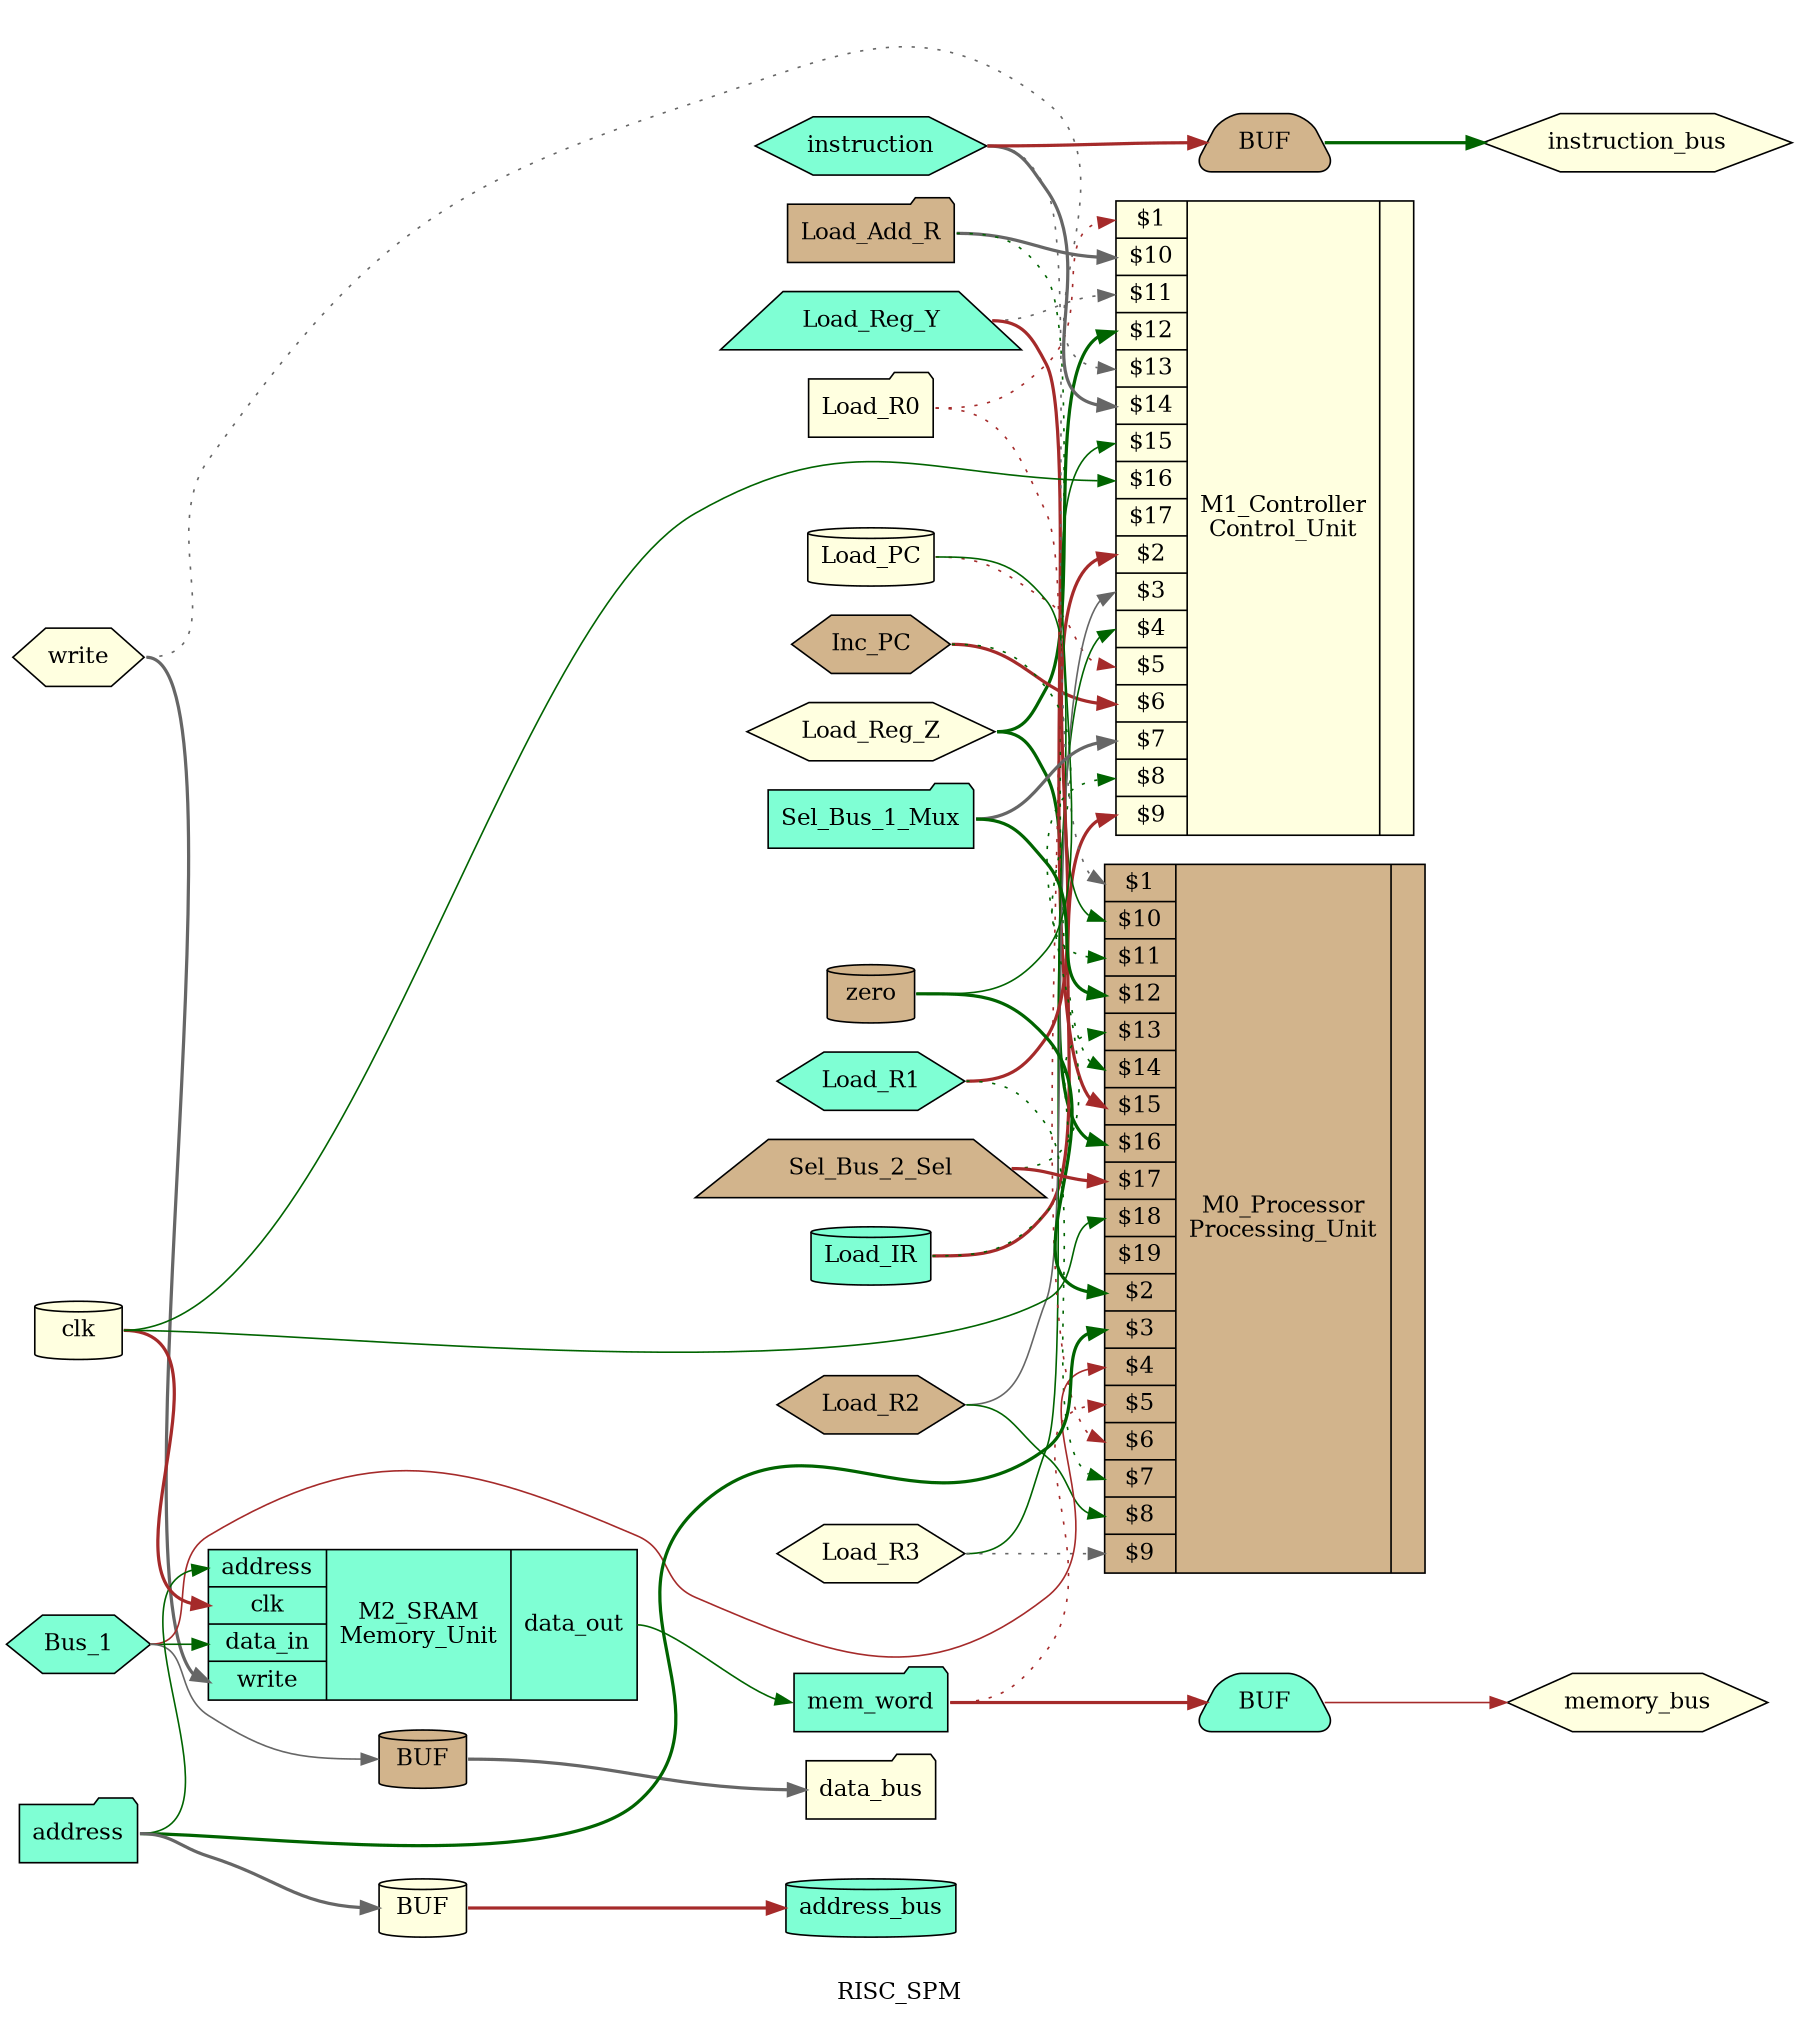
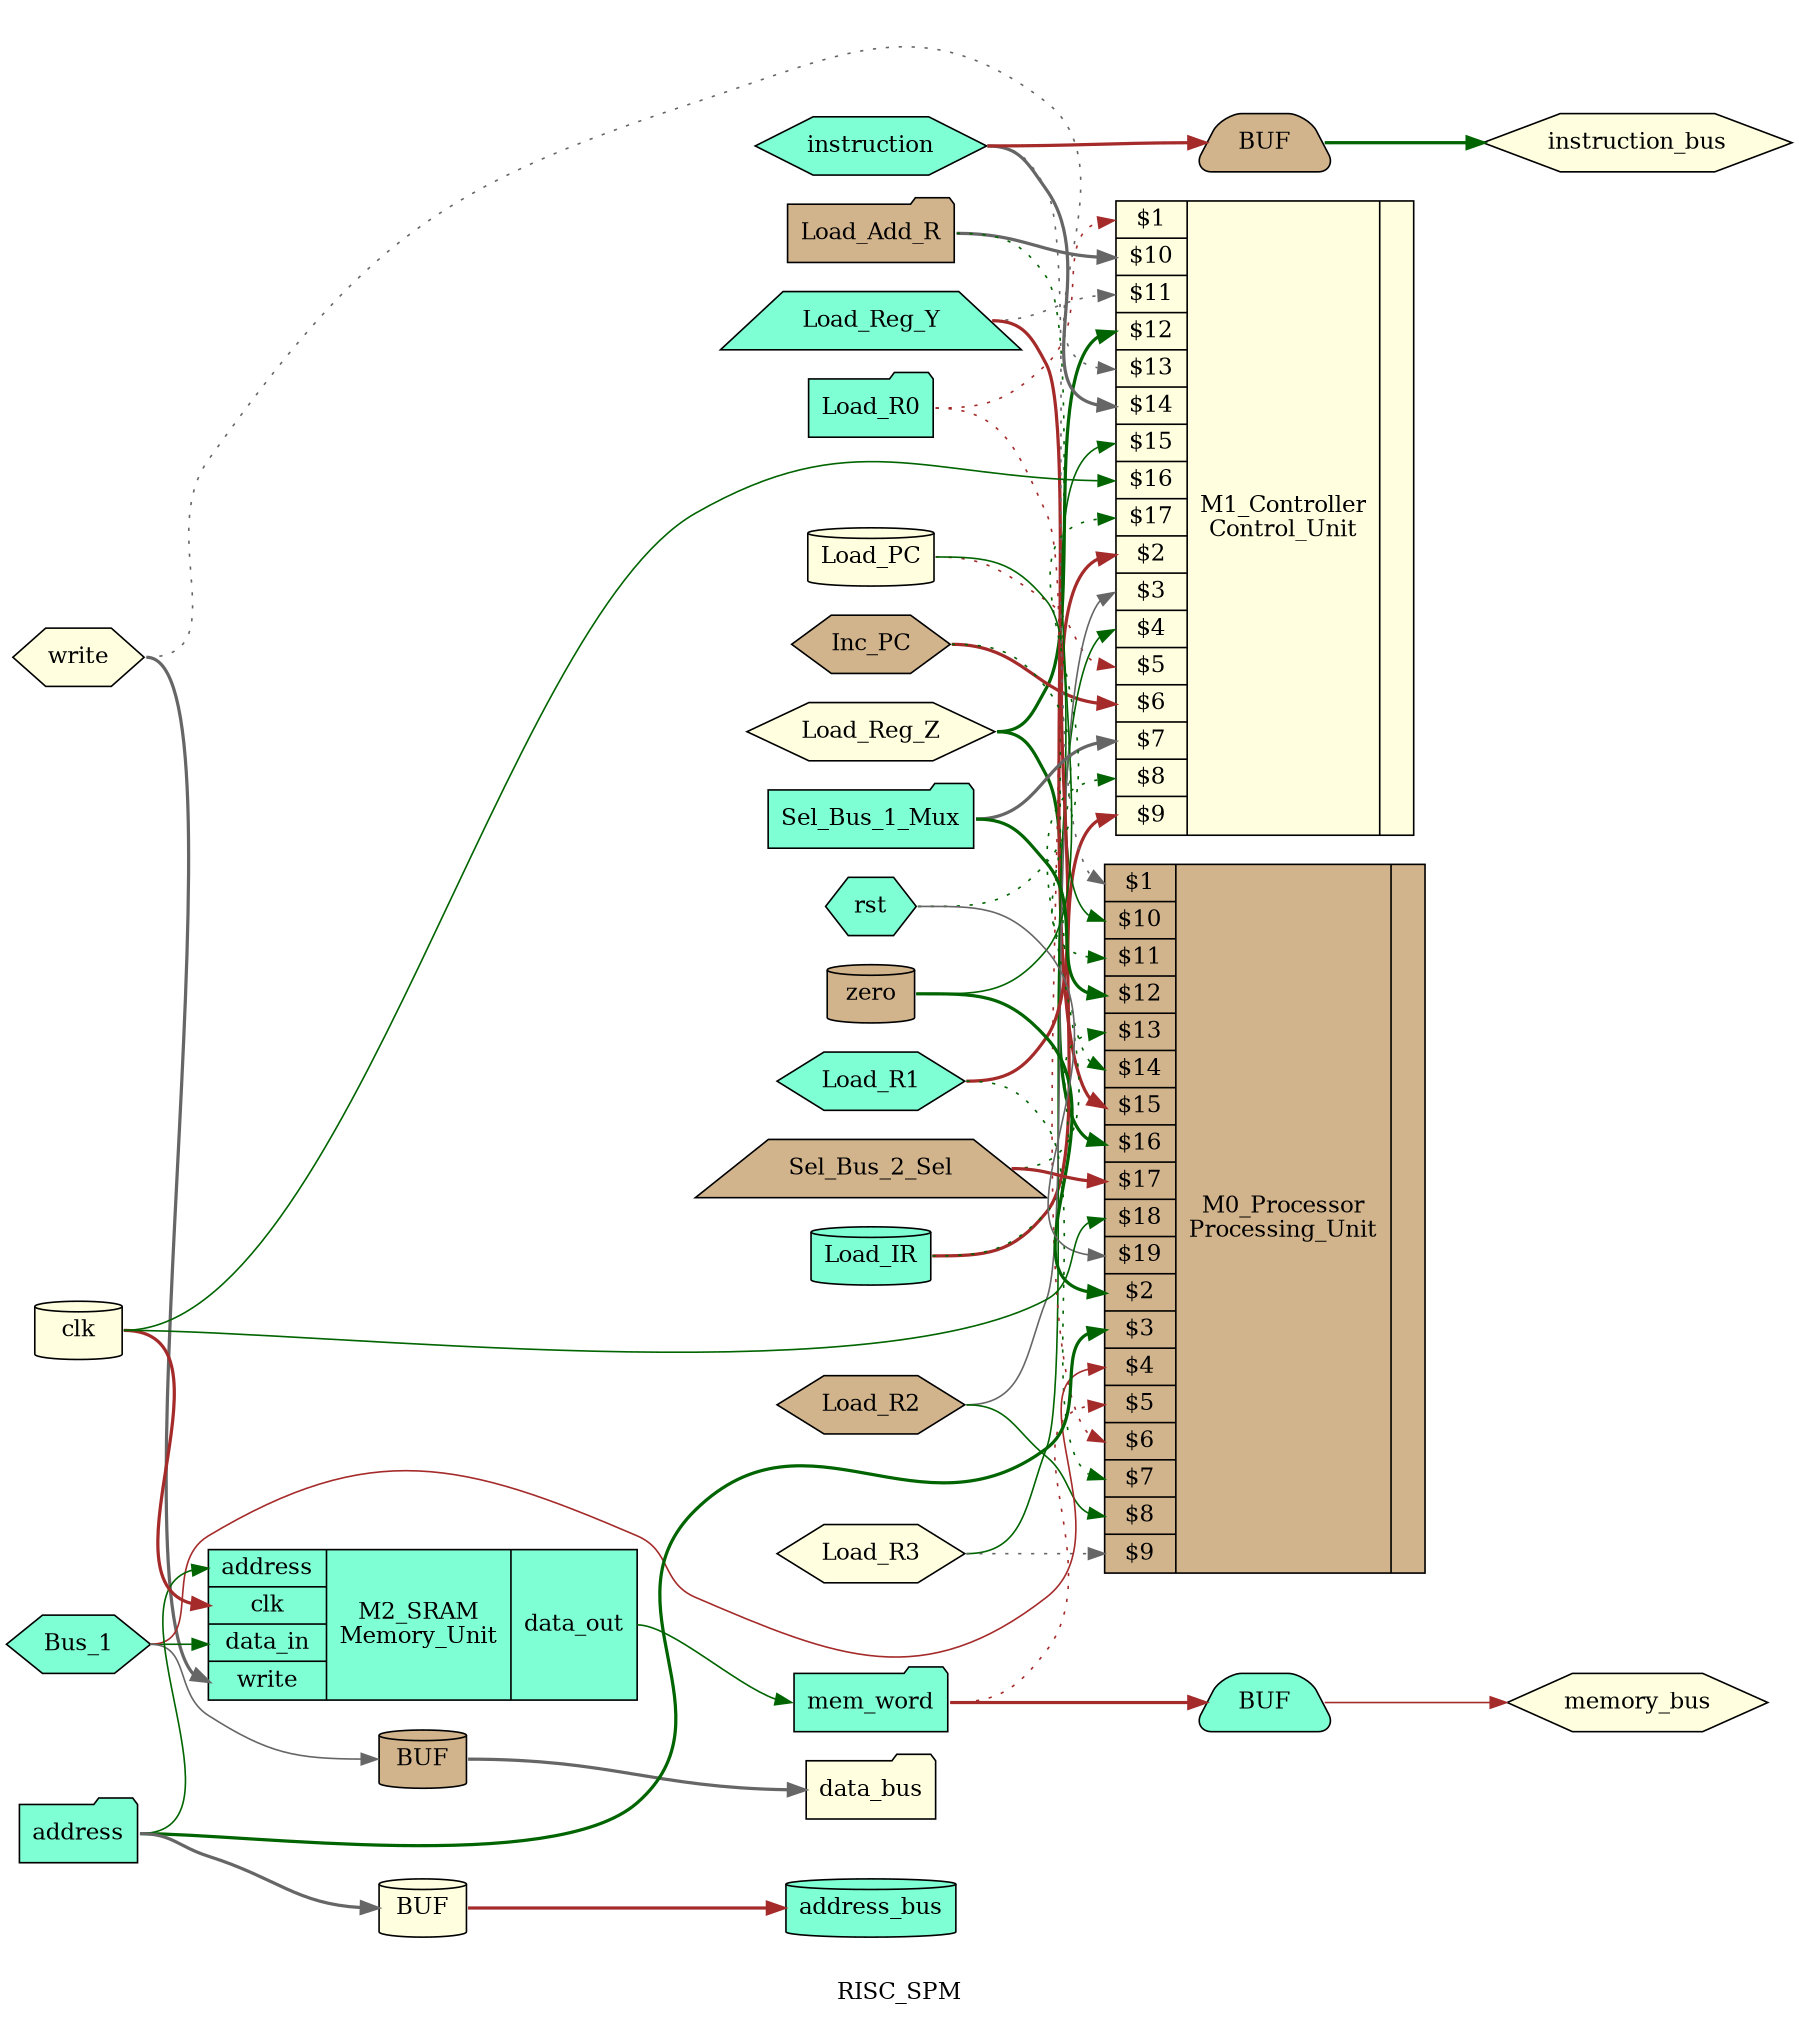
node "Load_R0": fillcolor lightyellow -> aquamarine
node "rst": added
